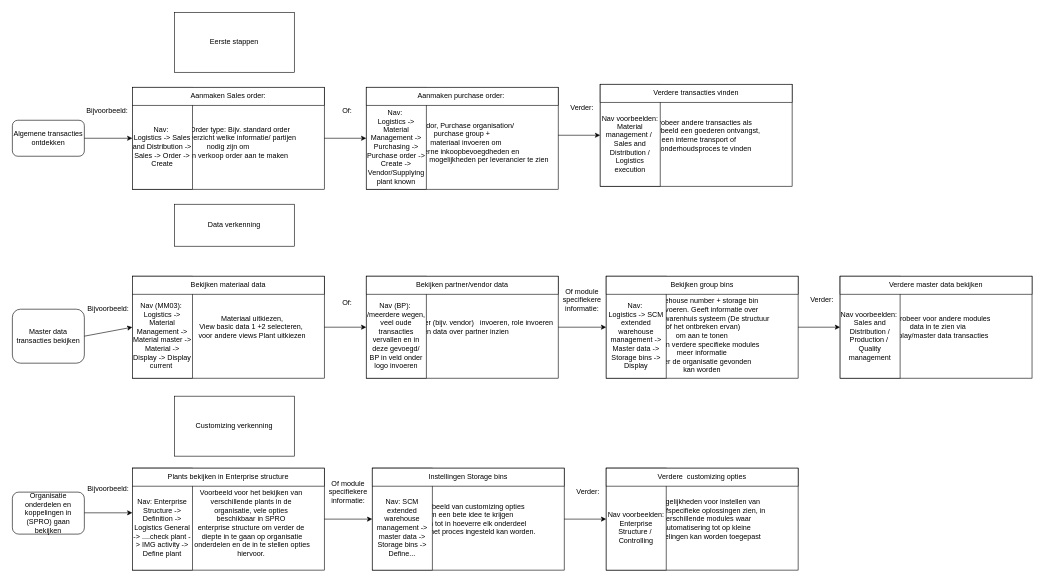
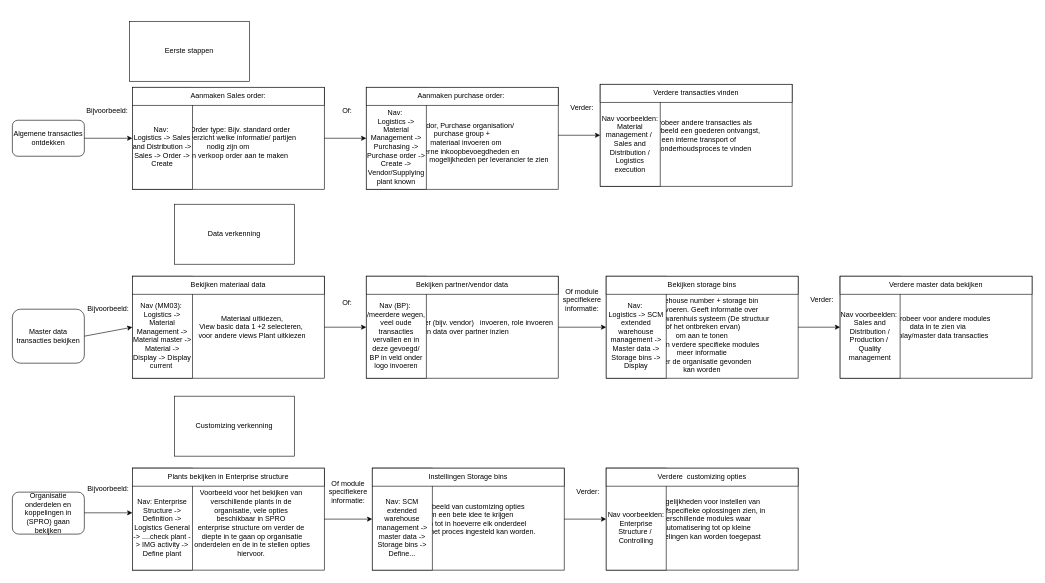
node "Eerste stappen": moved (234, 42) -> (189, 51)
node "Data verkenning": size 120x42 -> 120x60
node "Bekijken group bins": label "Bekijken group bins" -> "Bekijken storage bins"
